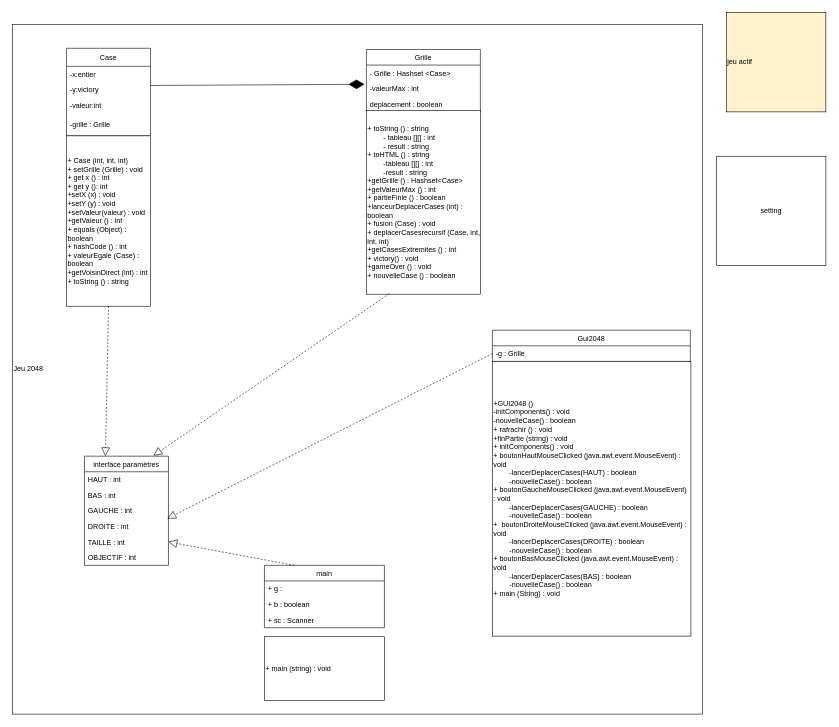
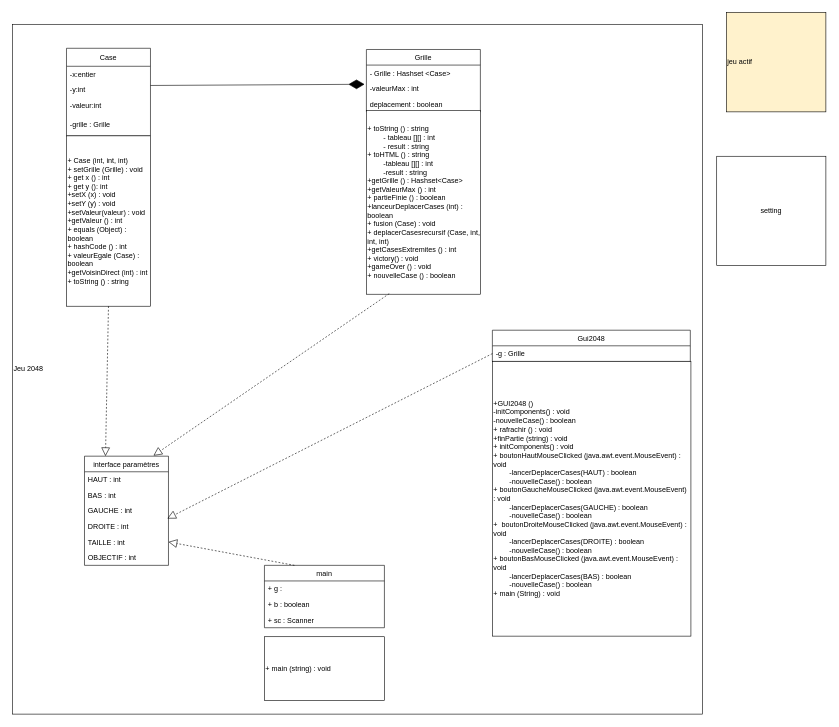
node "-y:victory": label "-y:victory" -> "-y:int"
